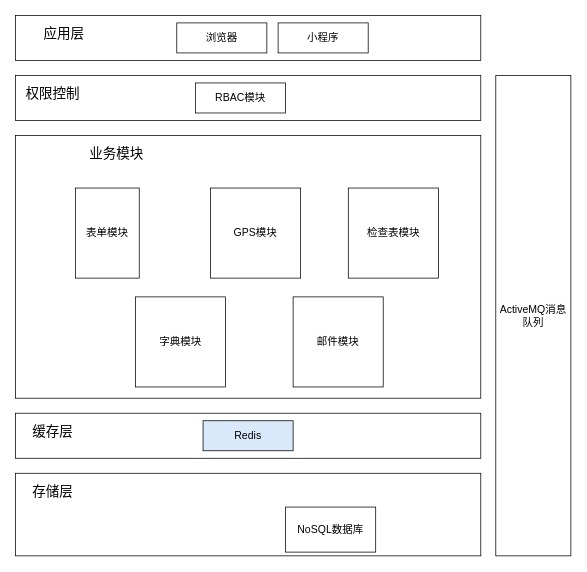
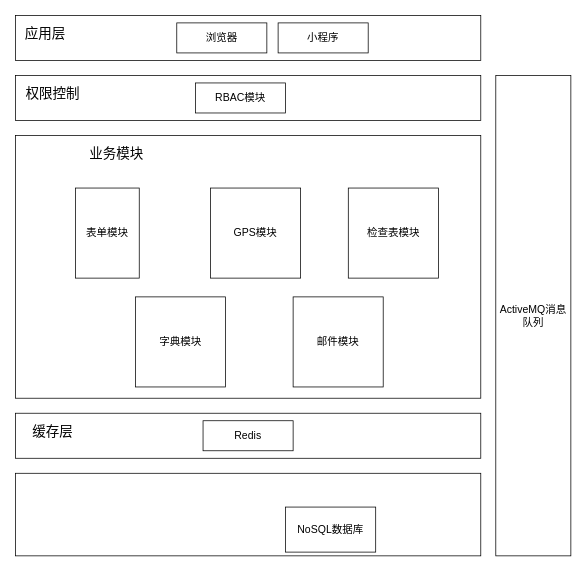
node "应用层": moved (64, 34) -> (45, 34)
node "Redis": fillcolor #dae8fc -> #ffffff
node "存储层": removed
